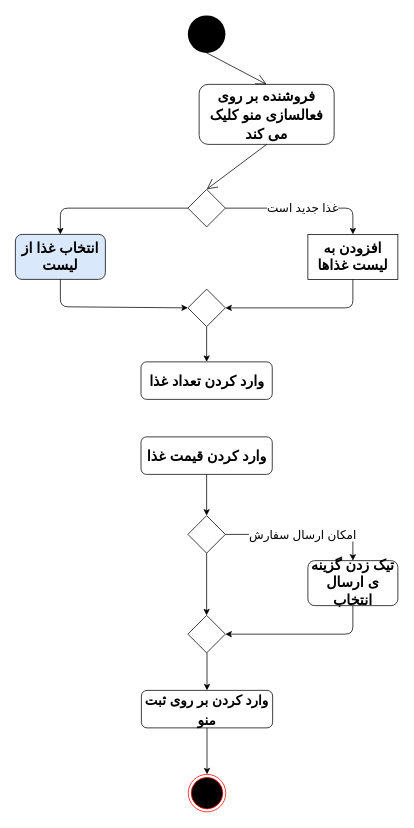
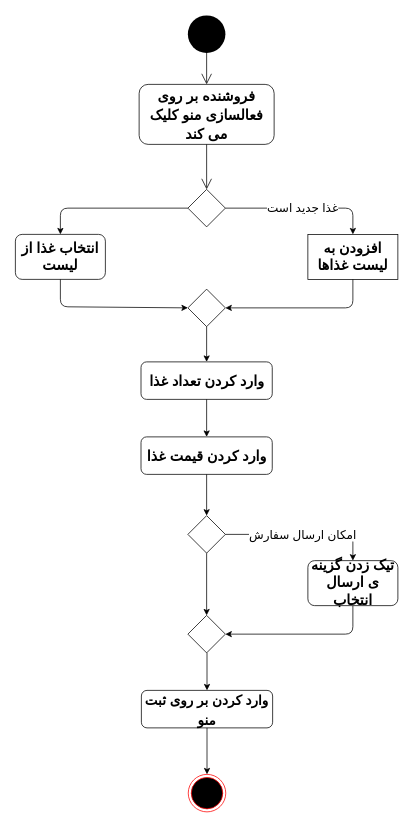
node "فروشنده بر روی فعالسازی منو کلیک می کند": moved (267, 114) -> (207, 114)
node "انتخاب غذا از لیست": fillcolor #dae8fc -> #ffffff
edge "وارد کردن تعداد غذا" -> "وارد کردن قیمت غذا": added
